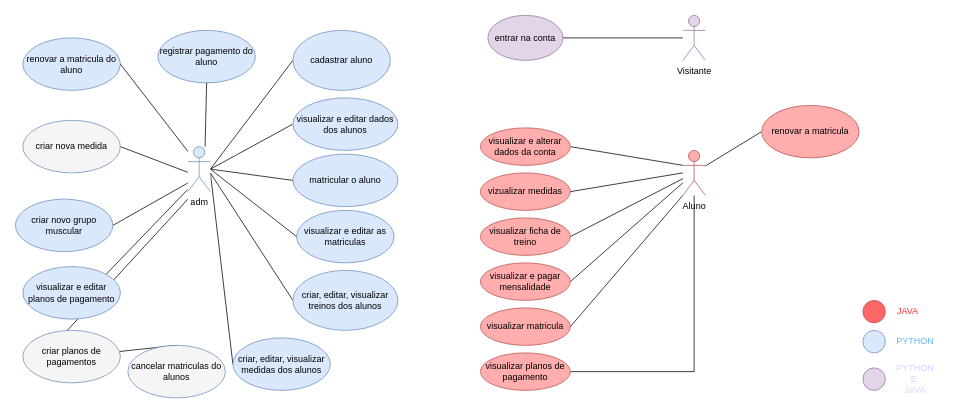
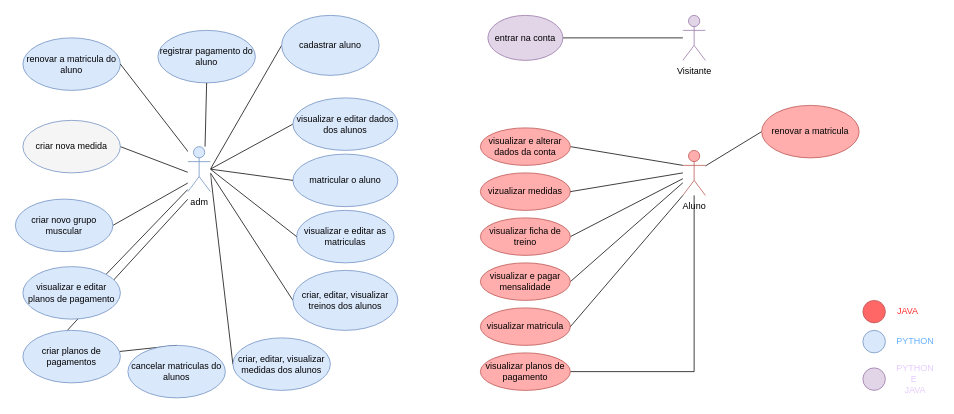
node "cadastrar aluno": moved (342, 60) -> (330, 45)
node "criar planos de pagamentos": fillcolor #f5f5f5 -> #dae8fc
node "cancelar matriculas do alunos": fillcolor #f5f5f5 -> #dae8fc
